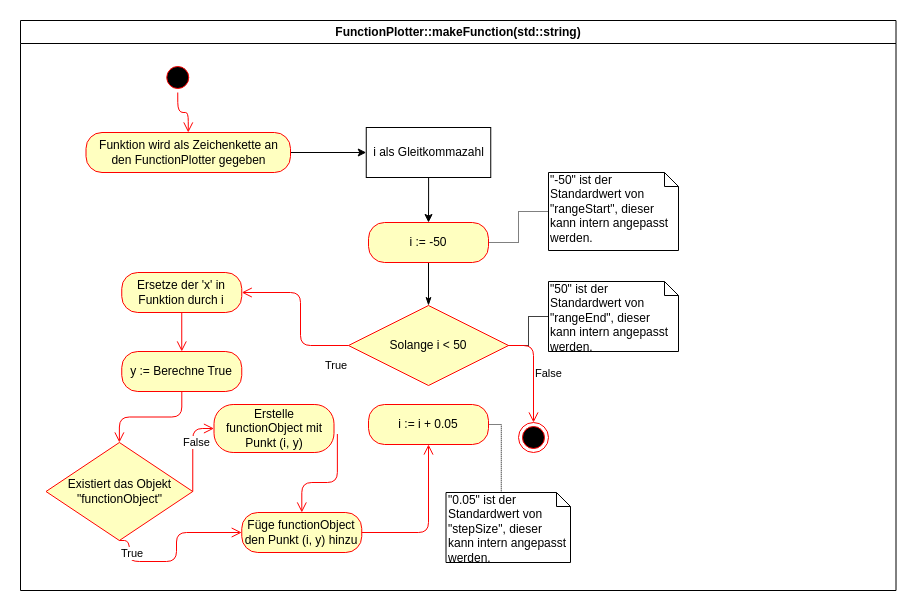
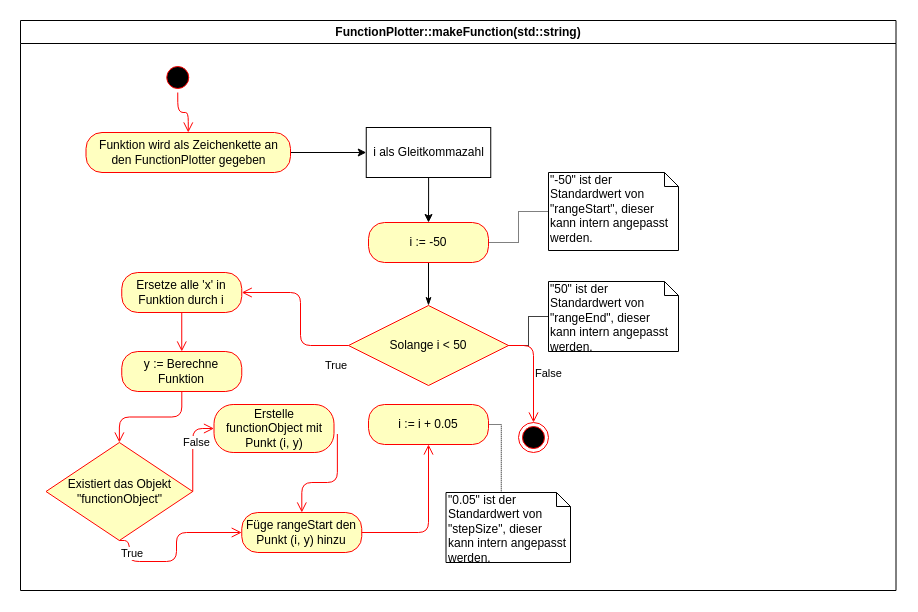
node "Ersetze der 'x' in Funktion durch i": label "Ersetze der 'x' in Funktion durch i" -> "Ersetze alle 'x' in Funktion durch i"
node "y := Berechne True": label "y := Berechne True" -> "y := Berechne Funktion"
node "Füge functionObject den Punkt (i, y) hinzu": label "Füge functionObject den Punkt (i, y) hinzu" -> "Füge rangeStart den Punkt (i, y) hinzu"
